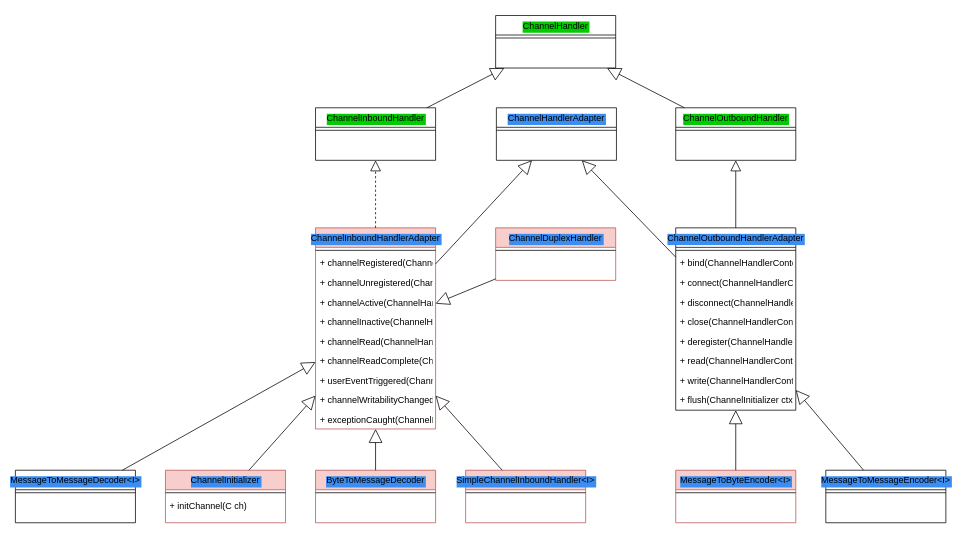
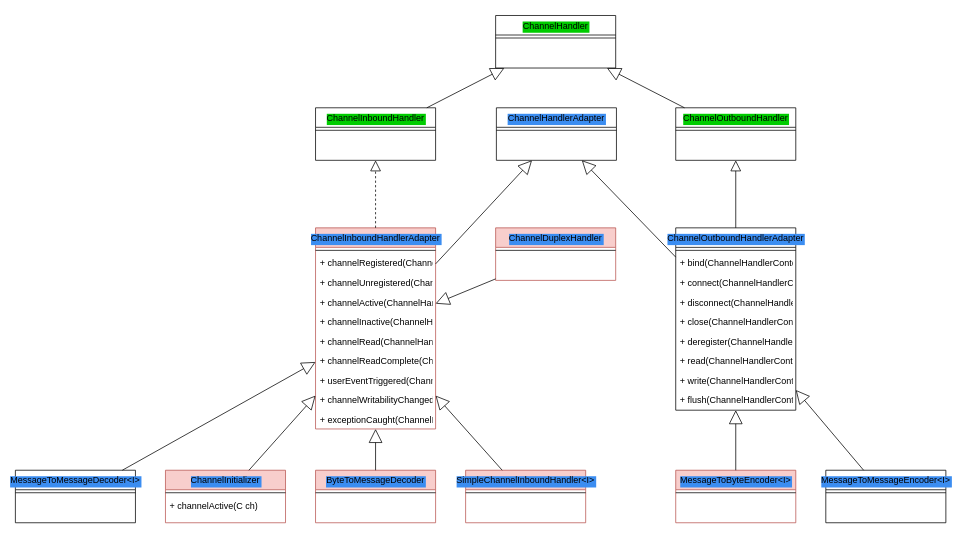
node "+ flush(ChannelInitializer ctx)": label "+ flush(ChannelInitializer ctx)" -> "+ flush(ChannelHandlerContext ctx)"
node "+ initChannel(C ch)": label "+ initChannel(C ch)" -> "+ channelActive(C ch)"
